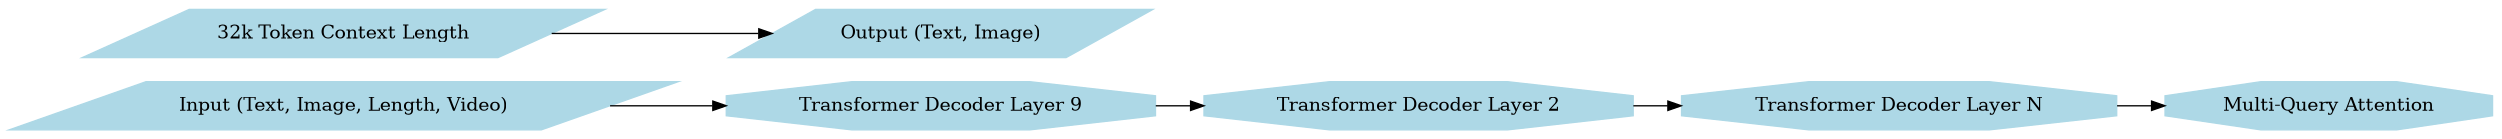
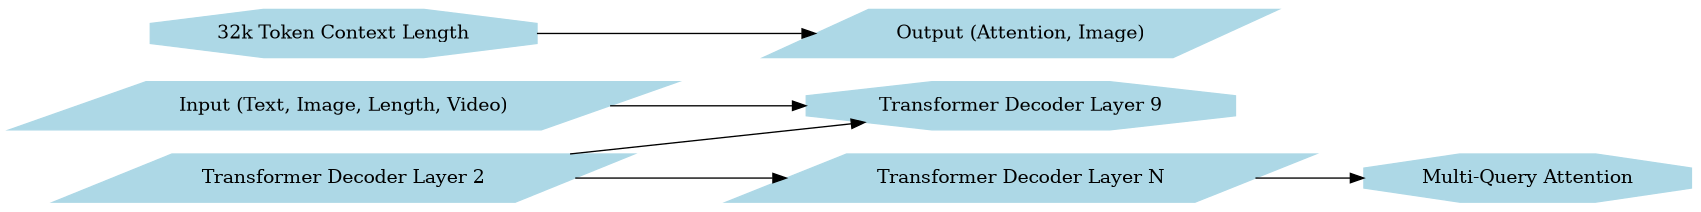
node "32k Token Context Length": shape parallelogram -> octagon
node "Output (Text, Image)": label "Output (Text, Image)" -> "Output (Attention, Image)"
edge "Transformer Decoder Layer 9" -> "Transformer Decoder Layer 2": reversed
node "Transformer Decoder Layer 2": shape octagon -> parallelogram
node "Transformer Decoder Layer N": shape octagon -> parallelogram
